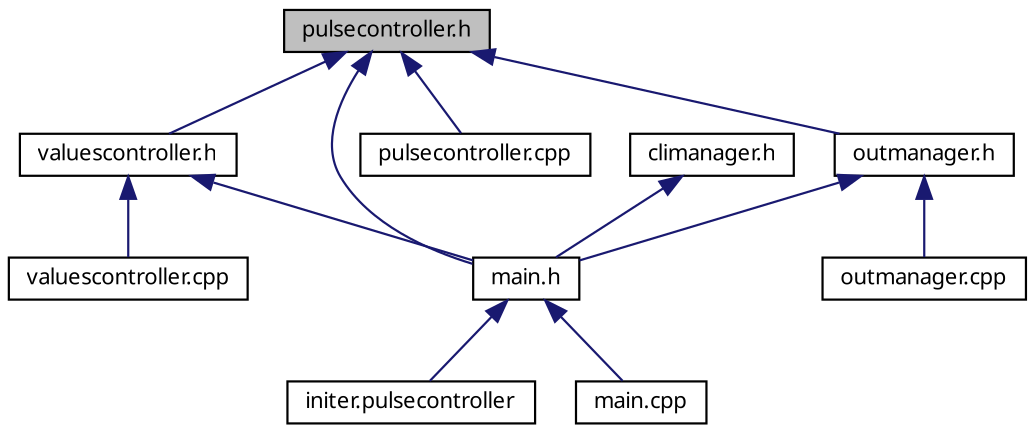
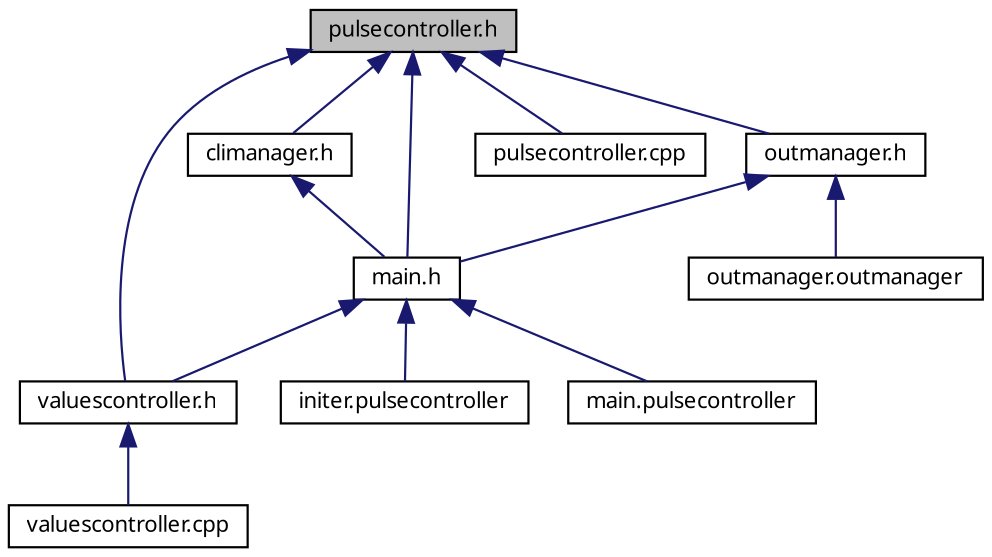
edge "climanager.h" -> "pulsecontroller.h": added
edge "main.h" -> "valuescontroller.h": reversed
node "outmanager.cpp": label "outmanager.cpp" -> "outmanager.outmanager"
node "main.cpp": label "main.cpp" -> "main.pulsecontroller"
